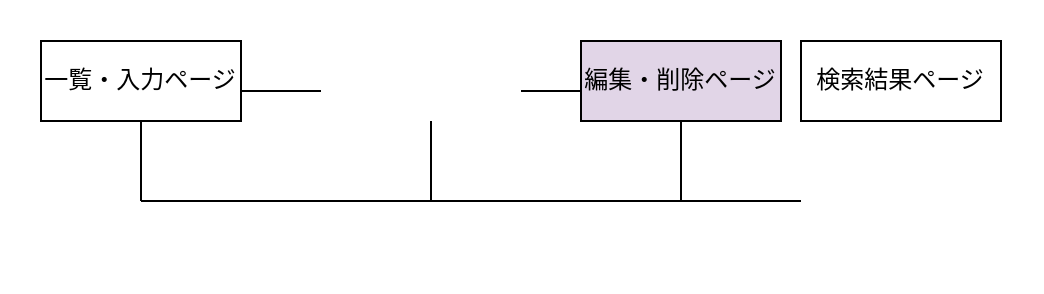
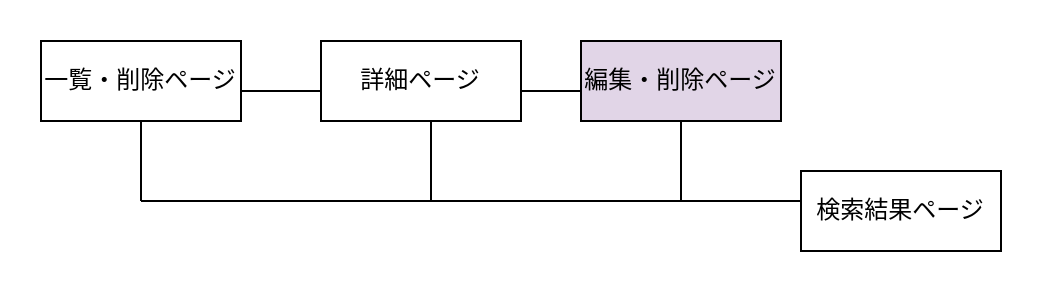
node "一覧・入力ページ": label "一覧・入力ページ" -> "一覧・削除ページ"
node "詳細ページ": added
node "検索結果ページ": moved (901, 81) -> (901, 211)
